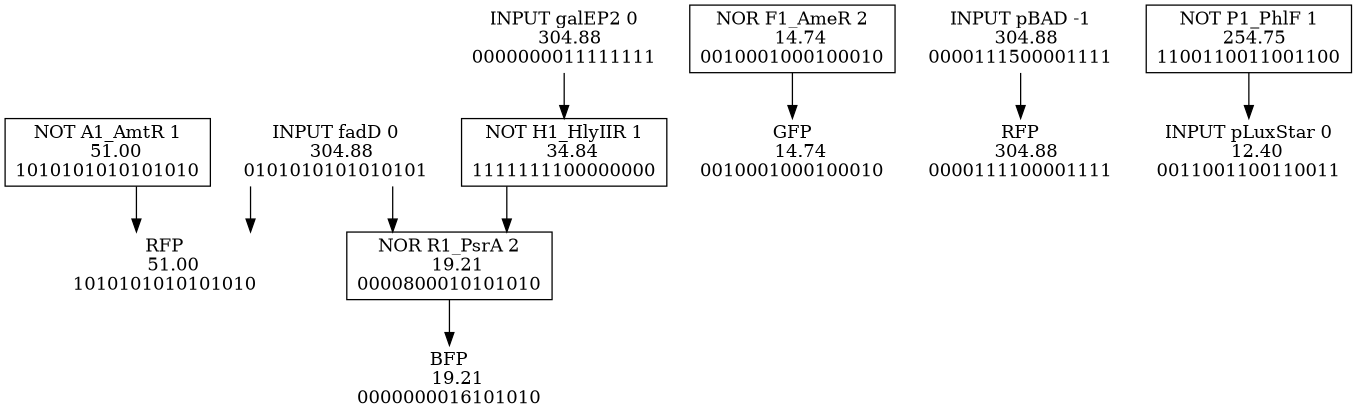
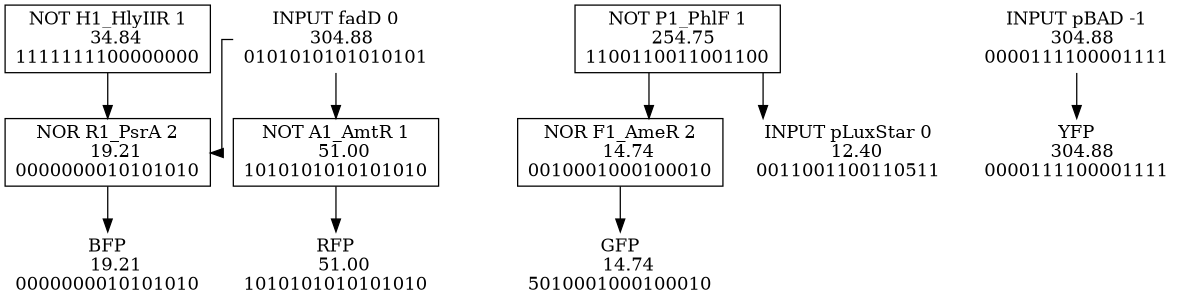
node "INPUT galEP2 0 304.88 0000000011111111": removed
node "INPUT pBAD -1 304.88 0000111500001111": label "INPUT pBAD -1 304.88 0000111500001111" -> "INPUT pBAD -1 304.88 0000111100001111"
edge "NOT P1_PhlF 1 254.75 1100110011001100" -> "NOR F1_AmeR 2 14.74 0010001000100010": added
node "GFP 14.74 0010001000100010": label "GFP 14.74 0010001000100010" -> "GFP 14.74 5010001000100010"
node "RFP 304.88 0000111100001111": label "RFP 304.88 0000111100001111" -> "YFP 304.88 0000111100001111"
node "INPUT pLuxStar 0 12.40 0011001100110011": label "INPUT pLuxStar 0 12.40 0011001100110011" -> "INPUT pLuxStar 0 12.40 0011001100110511"
edge "INPUT fadD 0 304.88 0101010101010101" -> "RFP 51.00 1010101010101010": now "INPUT fadD 0 304.88 0101010101010101" -> "NOT A1_AmtR 1 51.00 1010101010101010"
node "NOR R1_PsrA 2 19.21 0000800010101010": label "NOR R1_PsrA 2 19.21 0000800010101010" -> "NOR R1_PsrA 2 19.21 0000000010101010"
node "BFP 19.21 0000000016101010": label "BFP 19.21 0000000016101010" -> "BFP 19.21 0000000010101010"
